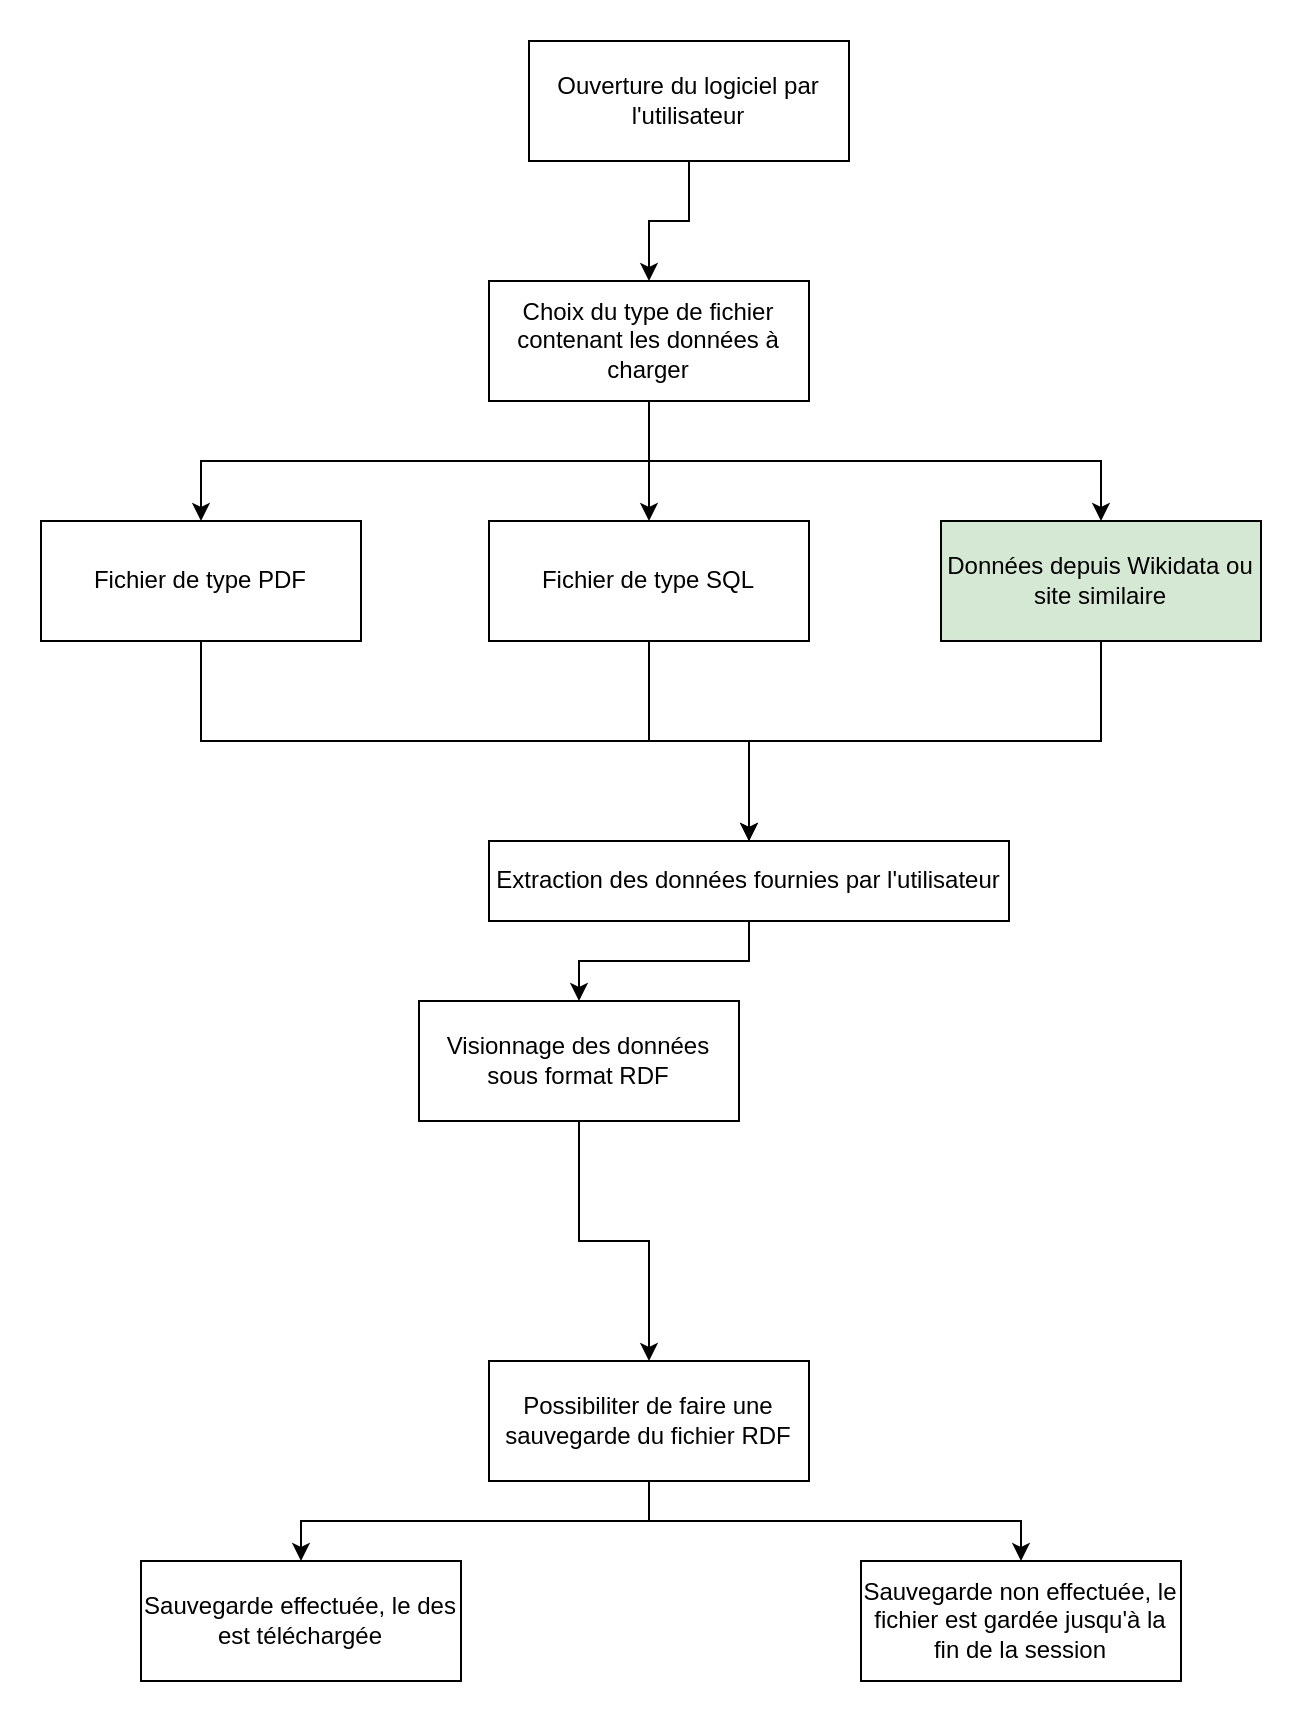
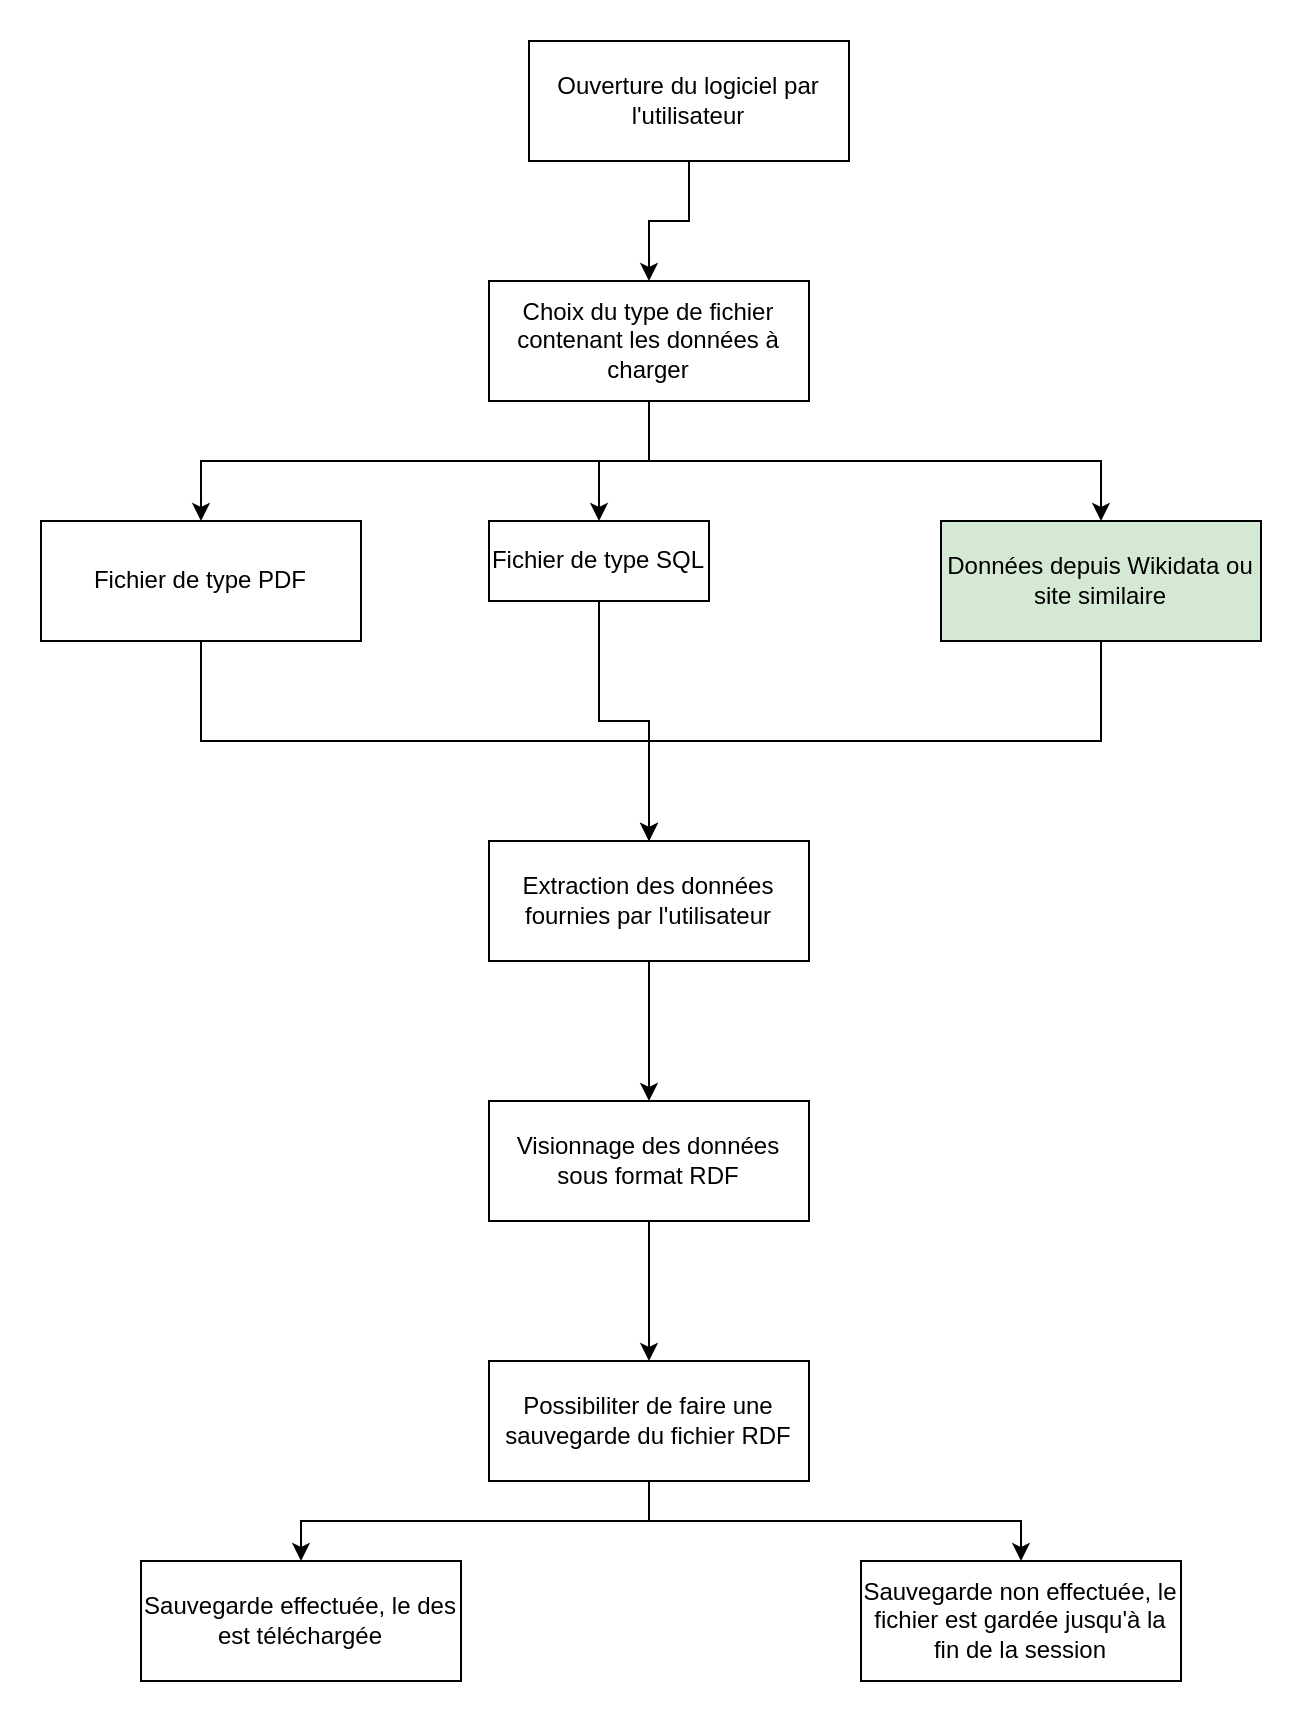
node "Fichier de type SQL": size 320x120 -> 220x80
node "Extraction des données fournies par l'utilisateur": size 520x80 -> 320x120
node "Visionnage des données sous format RDF": moved (579, 1061) -> (649, 1161)
